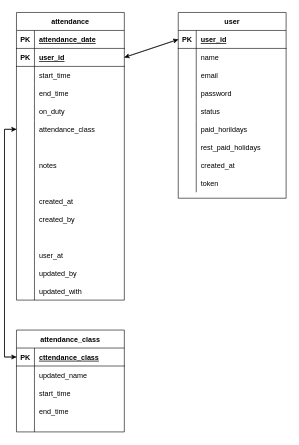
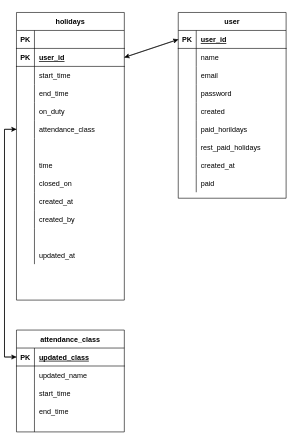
node "attendance": label "attendance" -> "holidays"
node "attendance_date": removed
node "status": label "status" -> "created"
node "notes": label "notes" -> "time"
node "closed_on": added
node "token": label "token" -> "paid"
node "user_at": label "user_at" -> "updated_at"
node "updated_by": removed
node "updated_with": removed
node "cttendance_class": label "cttendance_class" -> "updated_class"
